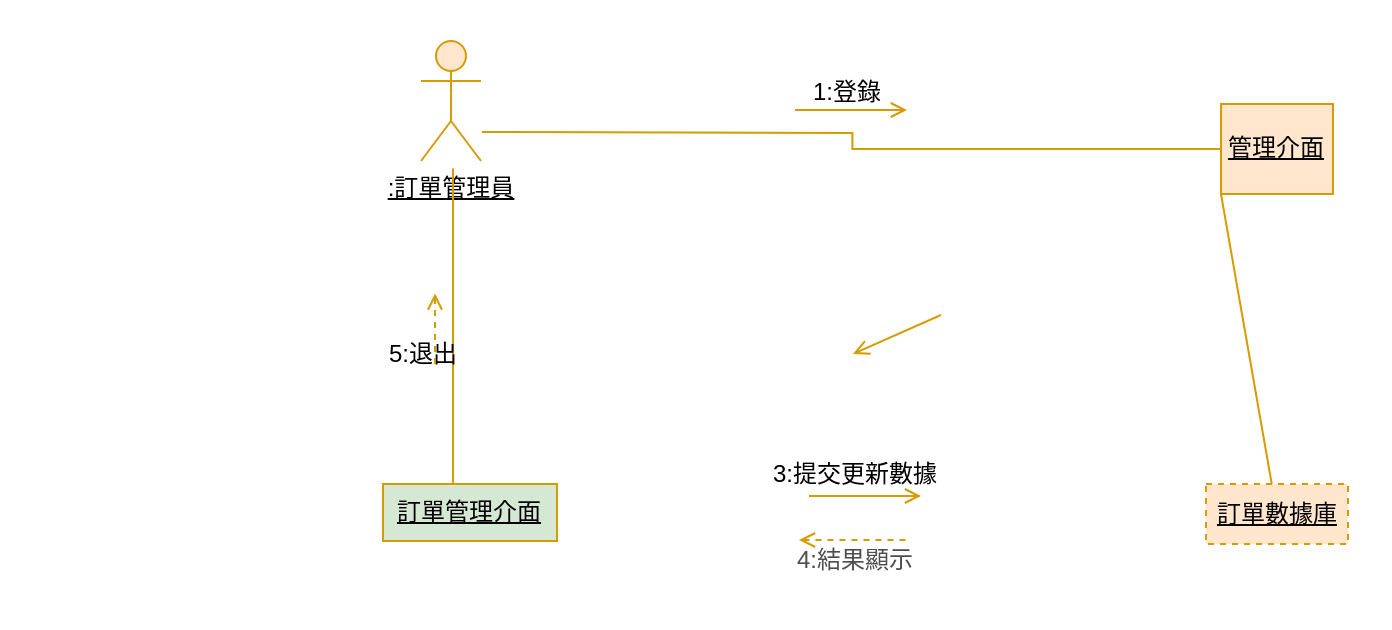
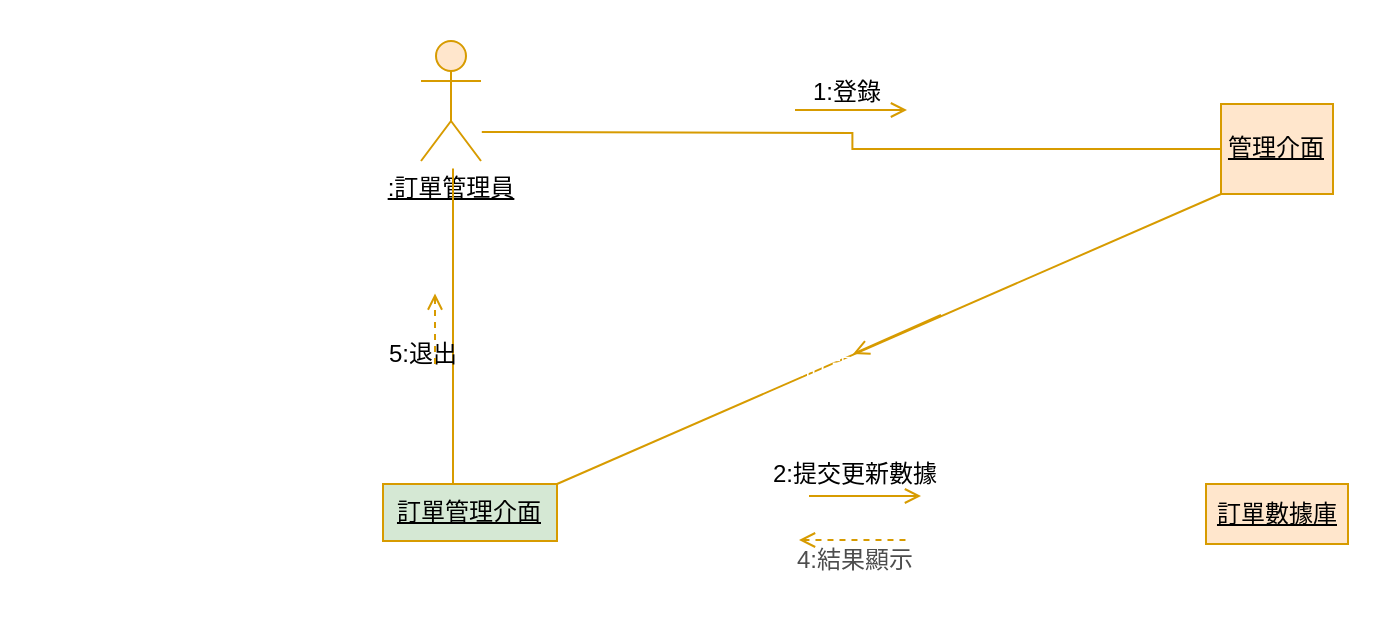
edge "管理介面" -- "訂單數據庫": now "管理介面" -- "訂單管理介面"
node "3:提交更新數據": label "3:提交更新數據" -> "2:提交更新數據"
node "訂單數據庫": style dashed -> solid
